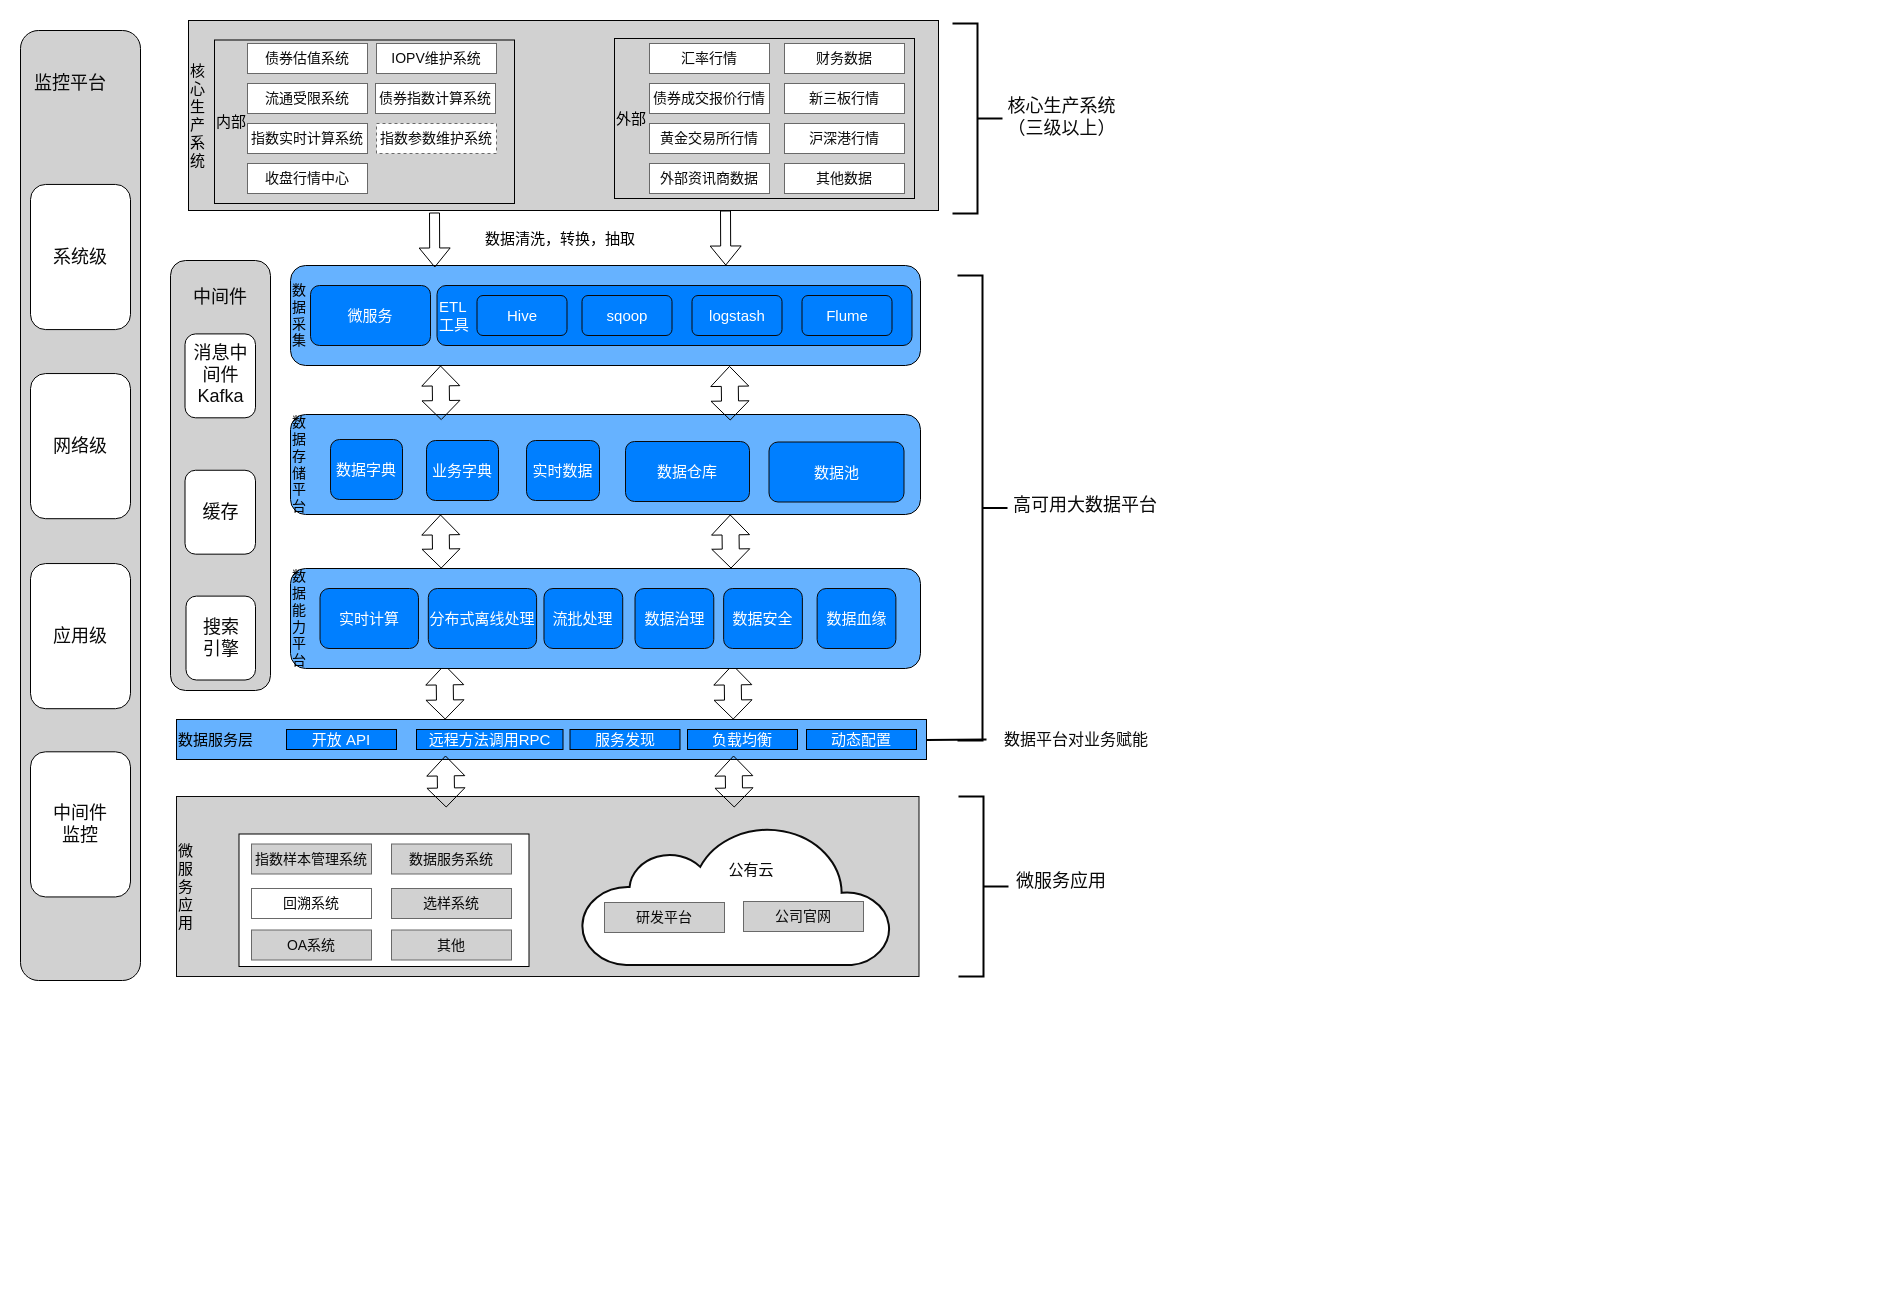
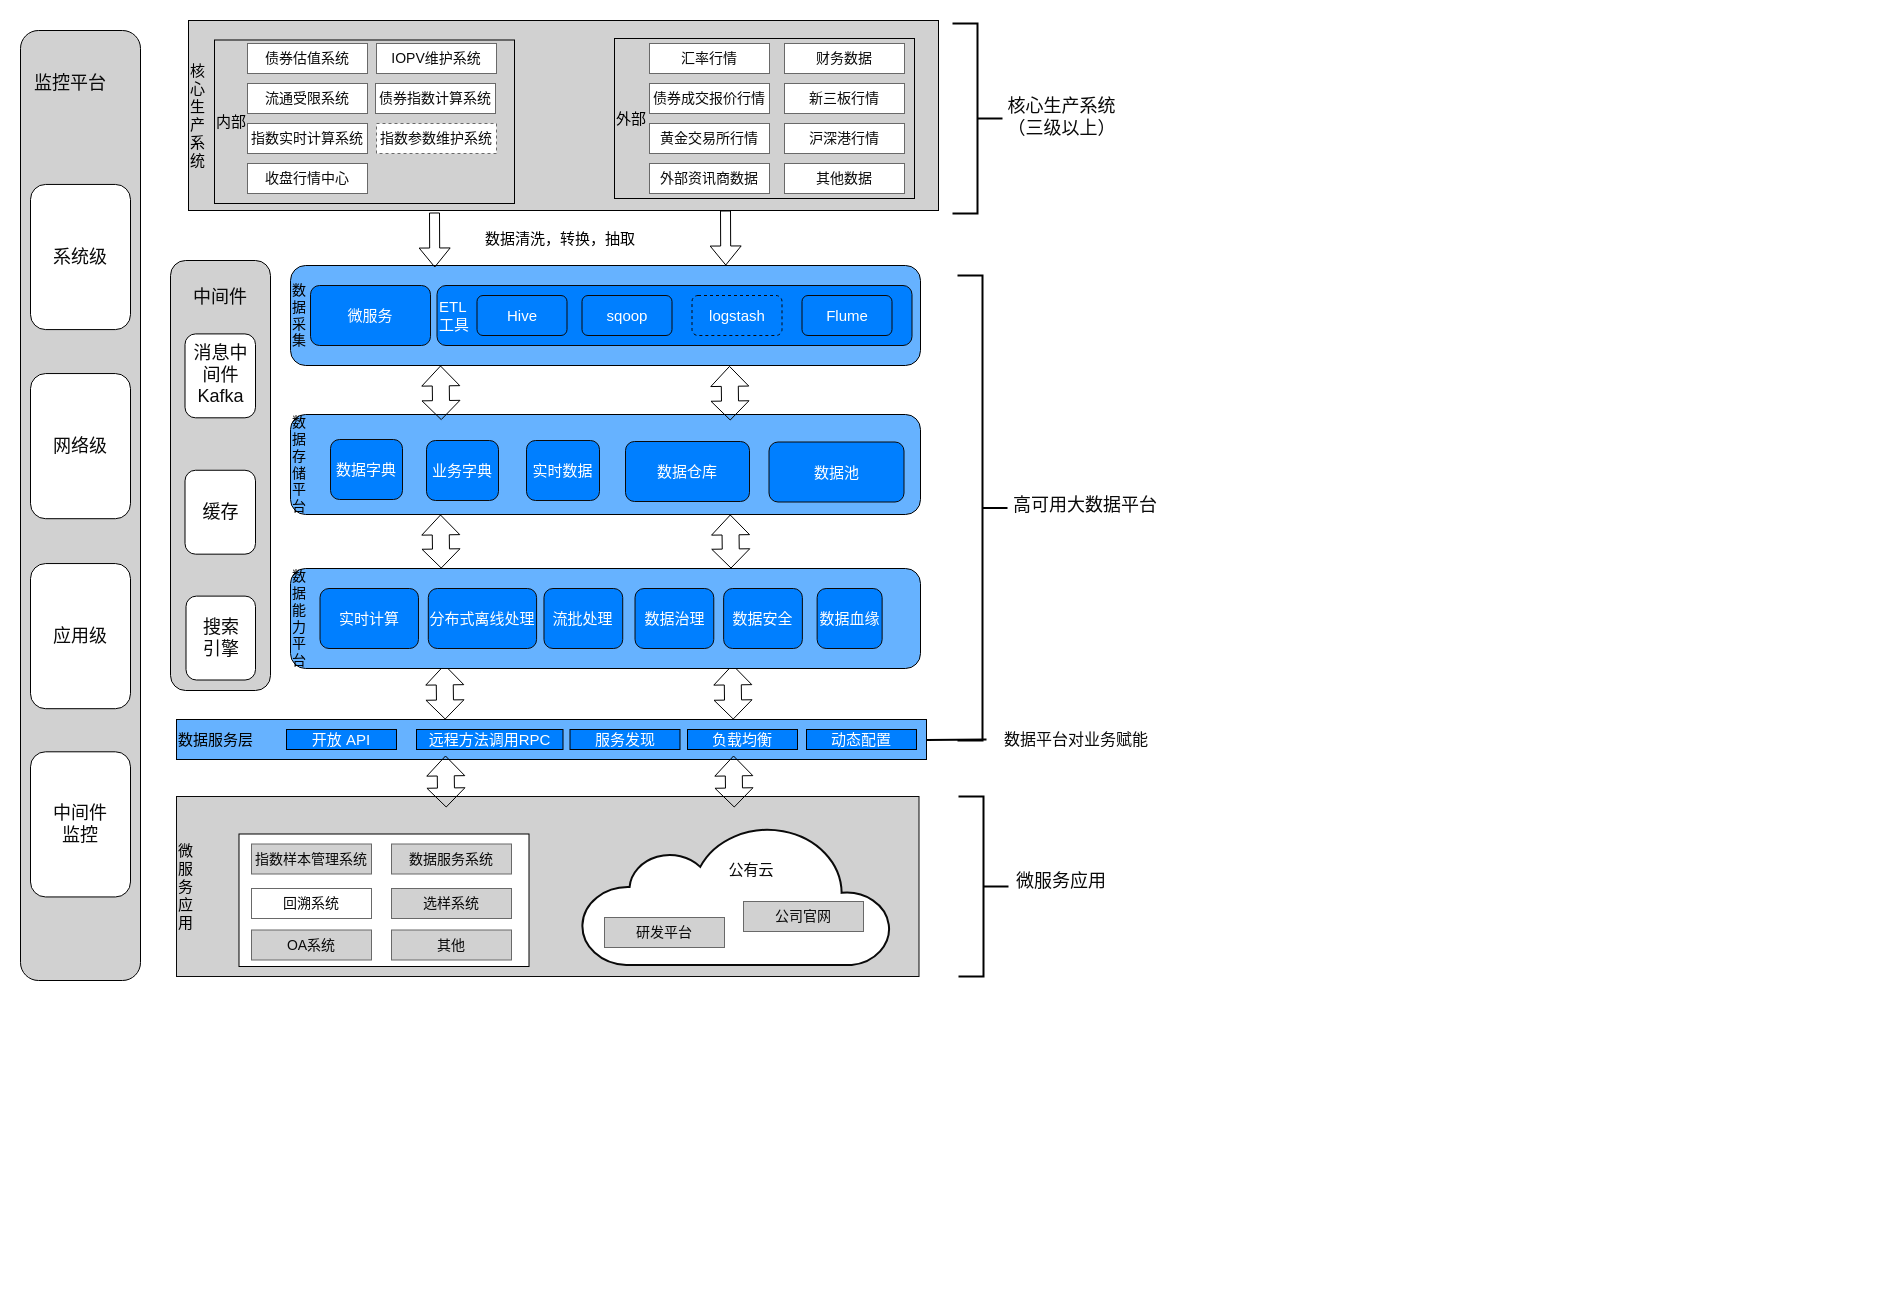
node "logstash": style solid -> dashed
node "数据血缘": size 79x60 -> 65x60
node "研发平台": moved (665, 918) -> (665, 933)
